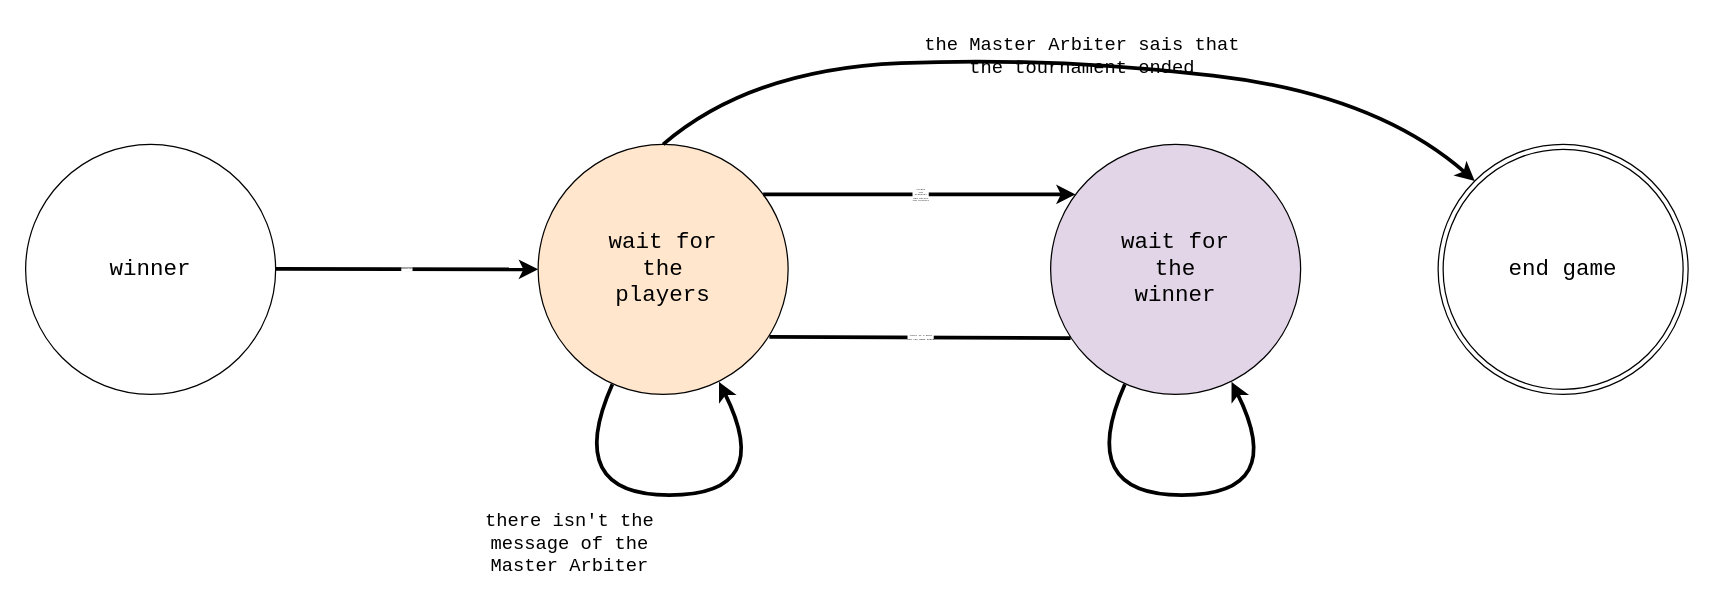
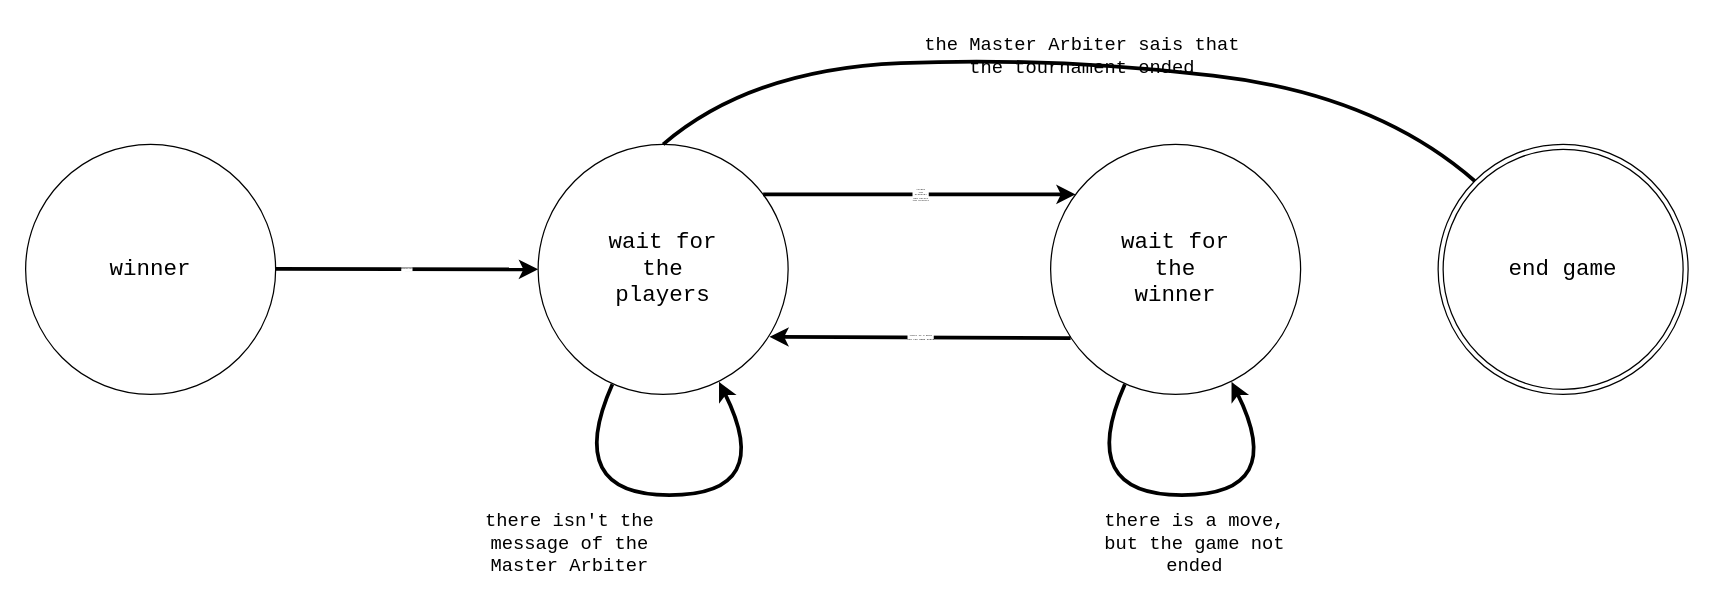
edge "wait for the players" -> "end game": arrowhead classic -> none
node "wait for the players": fillcolor #ffe6cc -> #ffffff
node "wait for the winner": fillcolor #e1d5e7 -> #ffffff
edge "wait for the players" -- "wait for the winner": arrowhead none -> classic
node "there is a move, but the game not ended": added
